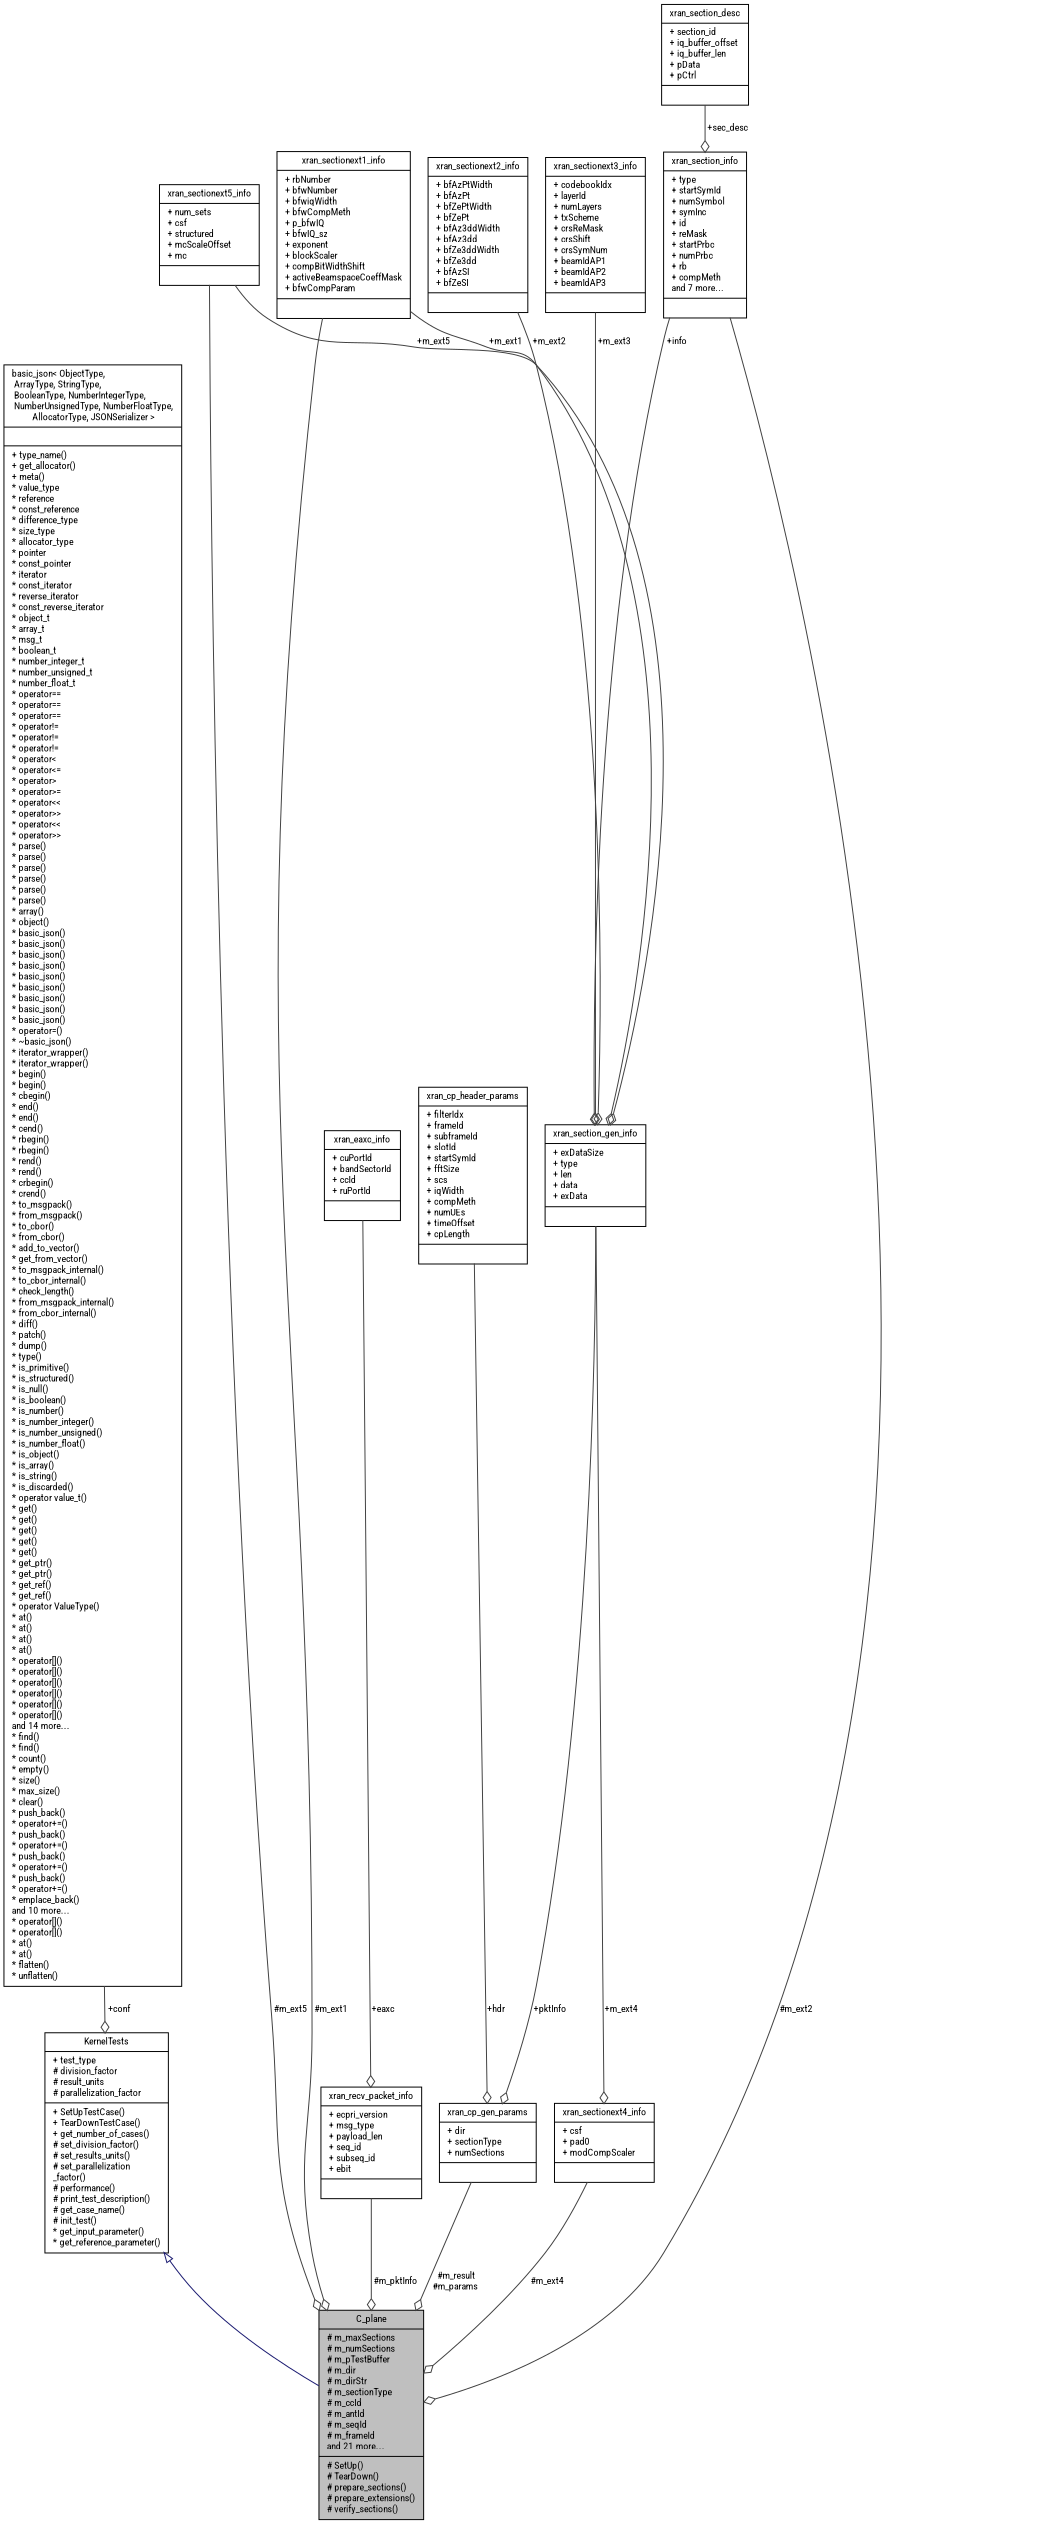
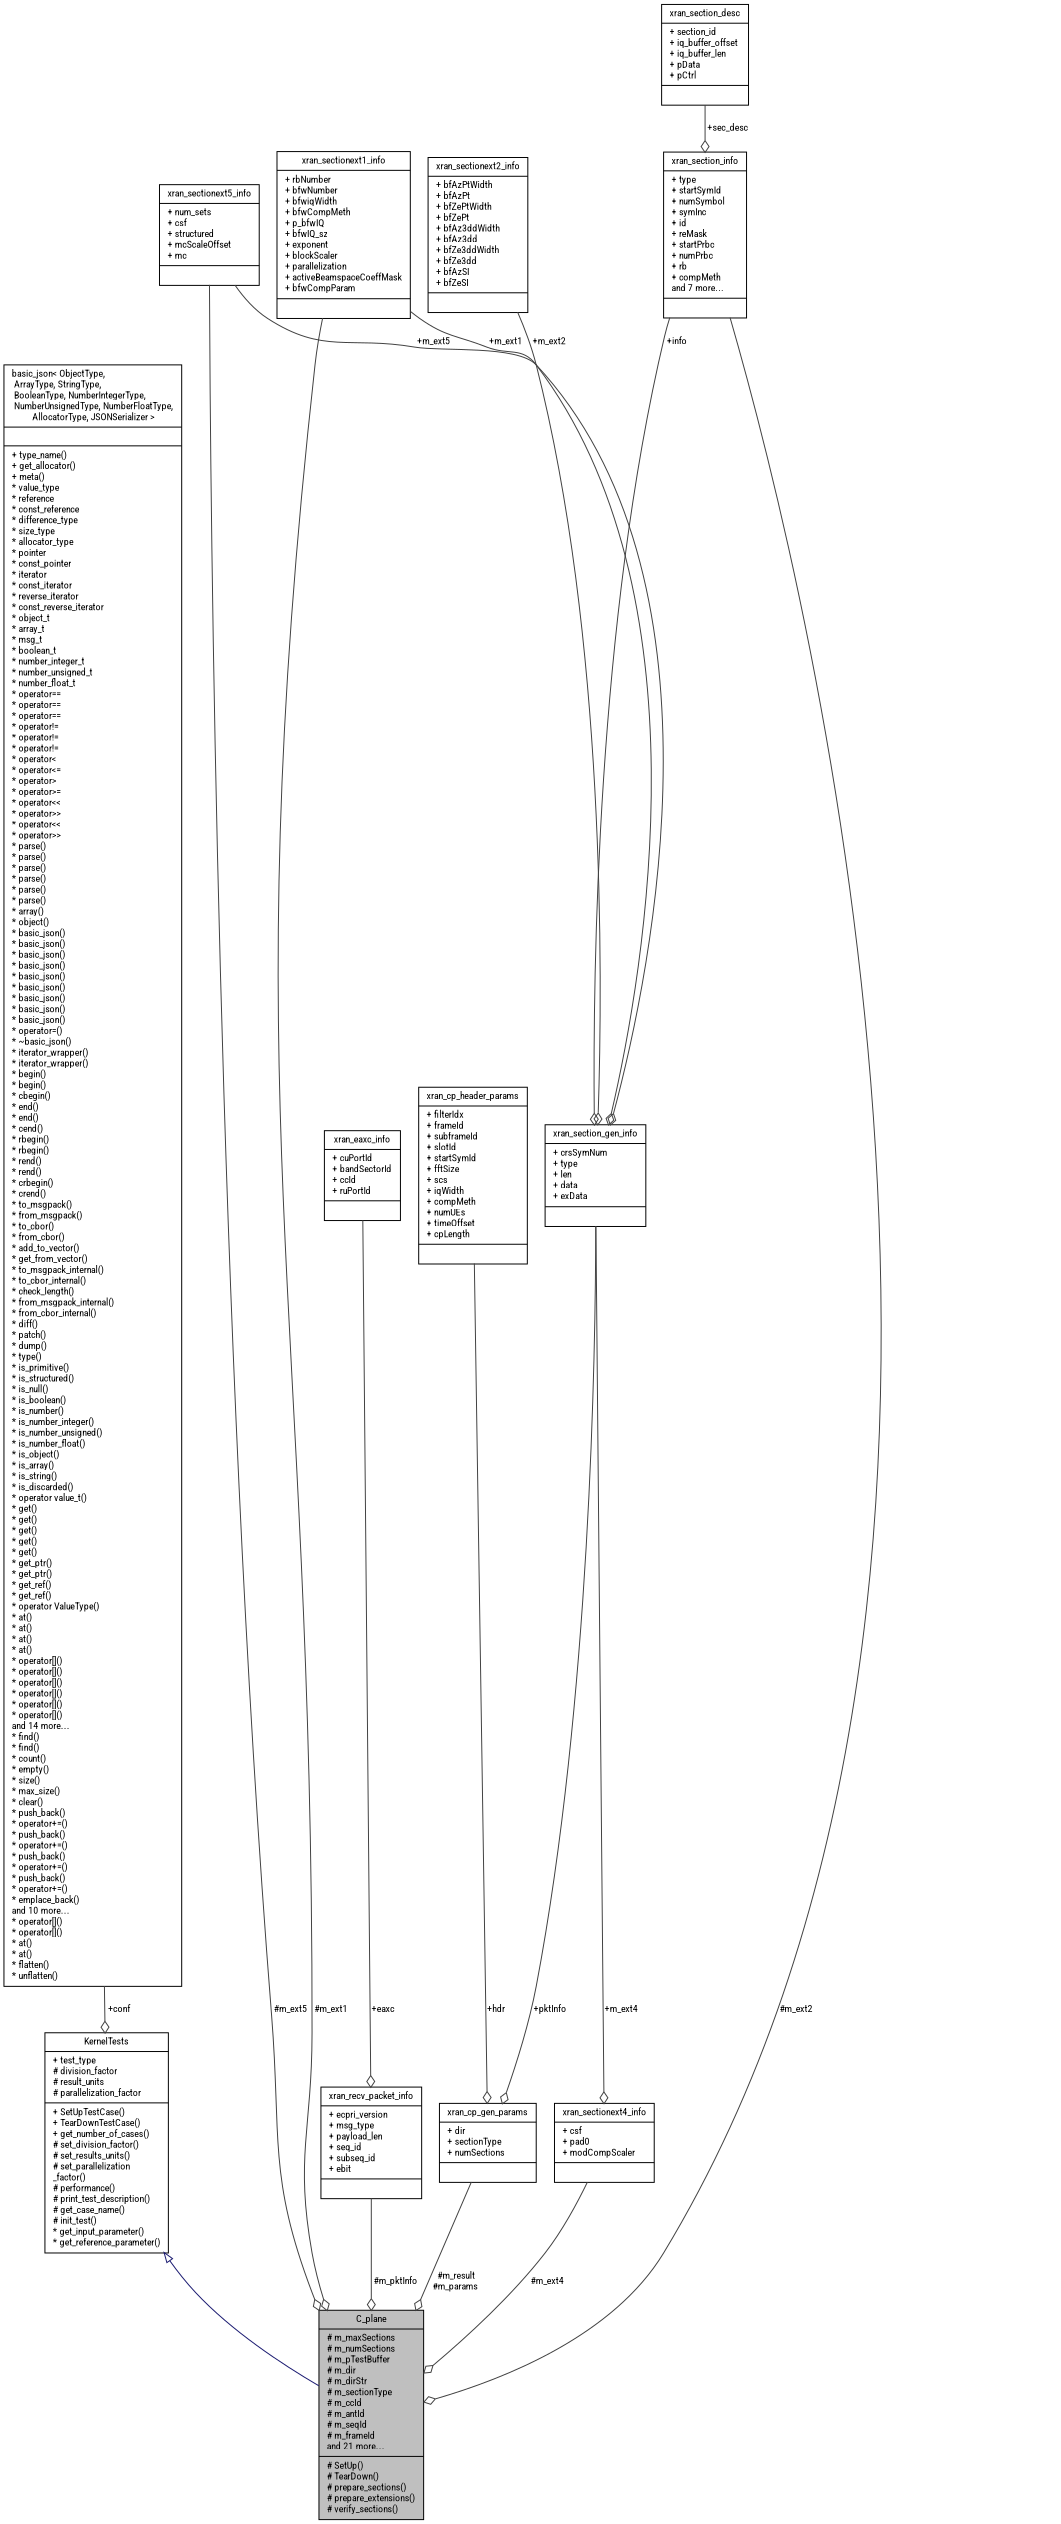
node "xran_sectionext3_info": removed
node "xran_sectionext1_info": text "+ compBitWidthShift" -> "+ parallelization"
node "xran_section_gen_info": text "+ exDataSize" -> "+ crsSymNum"
